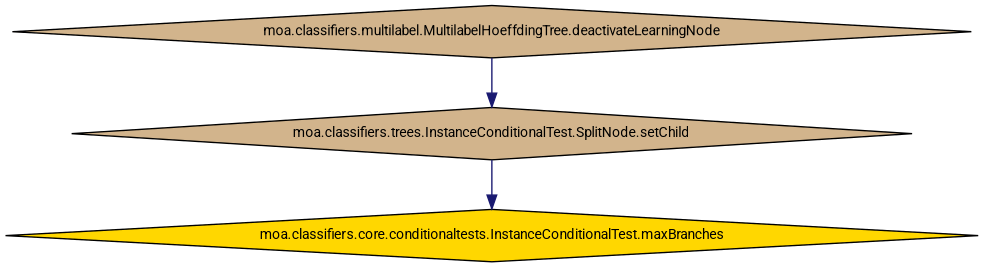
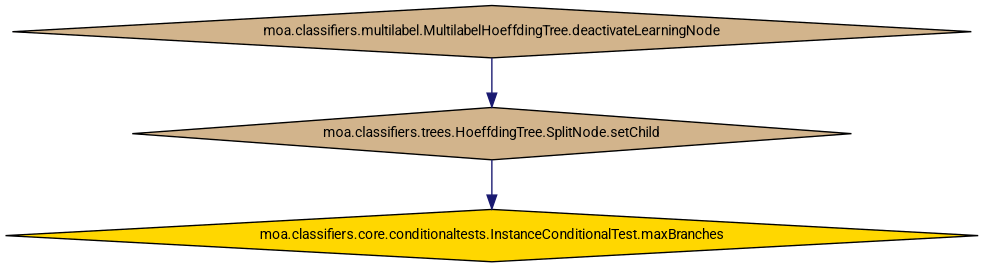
node "moa.classifiers.trees.InstanceConditionalTest.SplitNode.setChild": label "moa.classifiers.trees.InstanceConditionalTest.SplitNode.setChild" -> "moa.classifiers.trees.HoeffdingTree.SplitNode.setChild"
